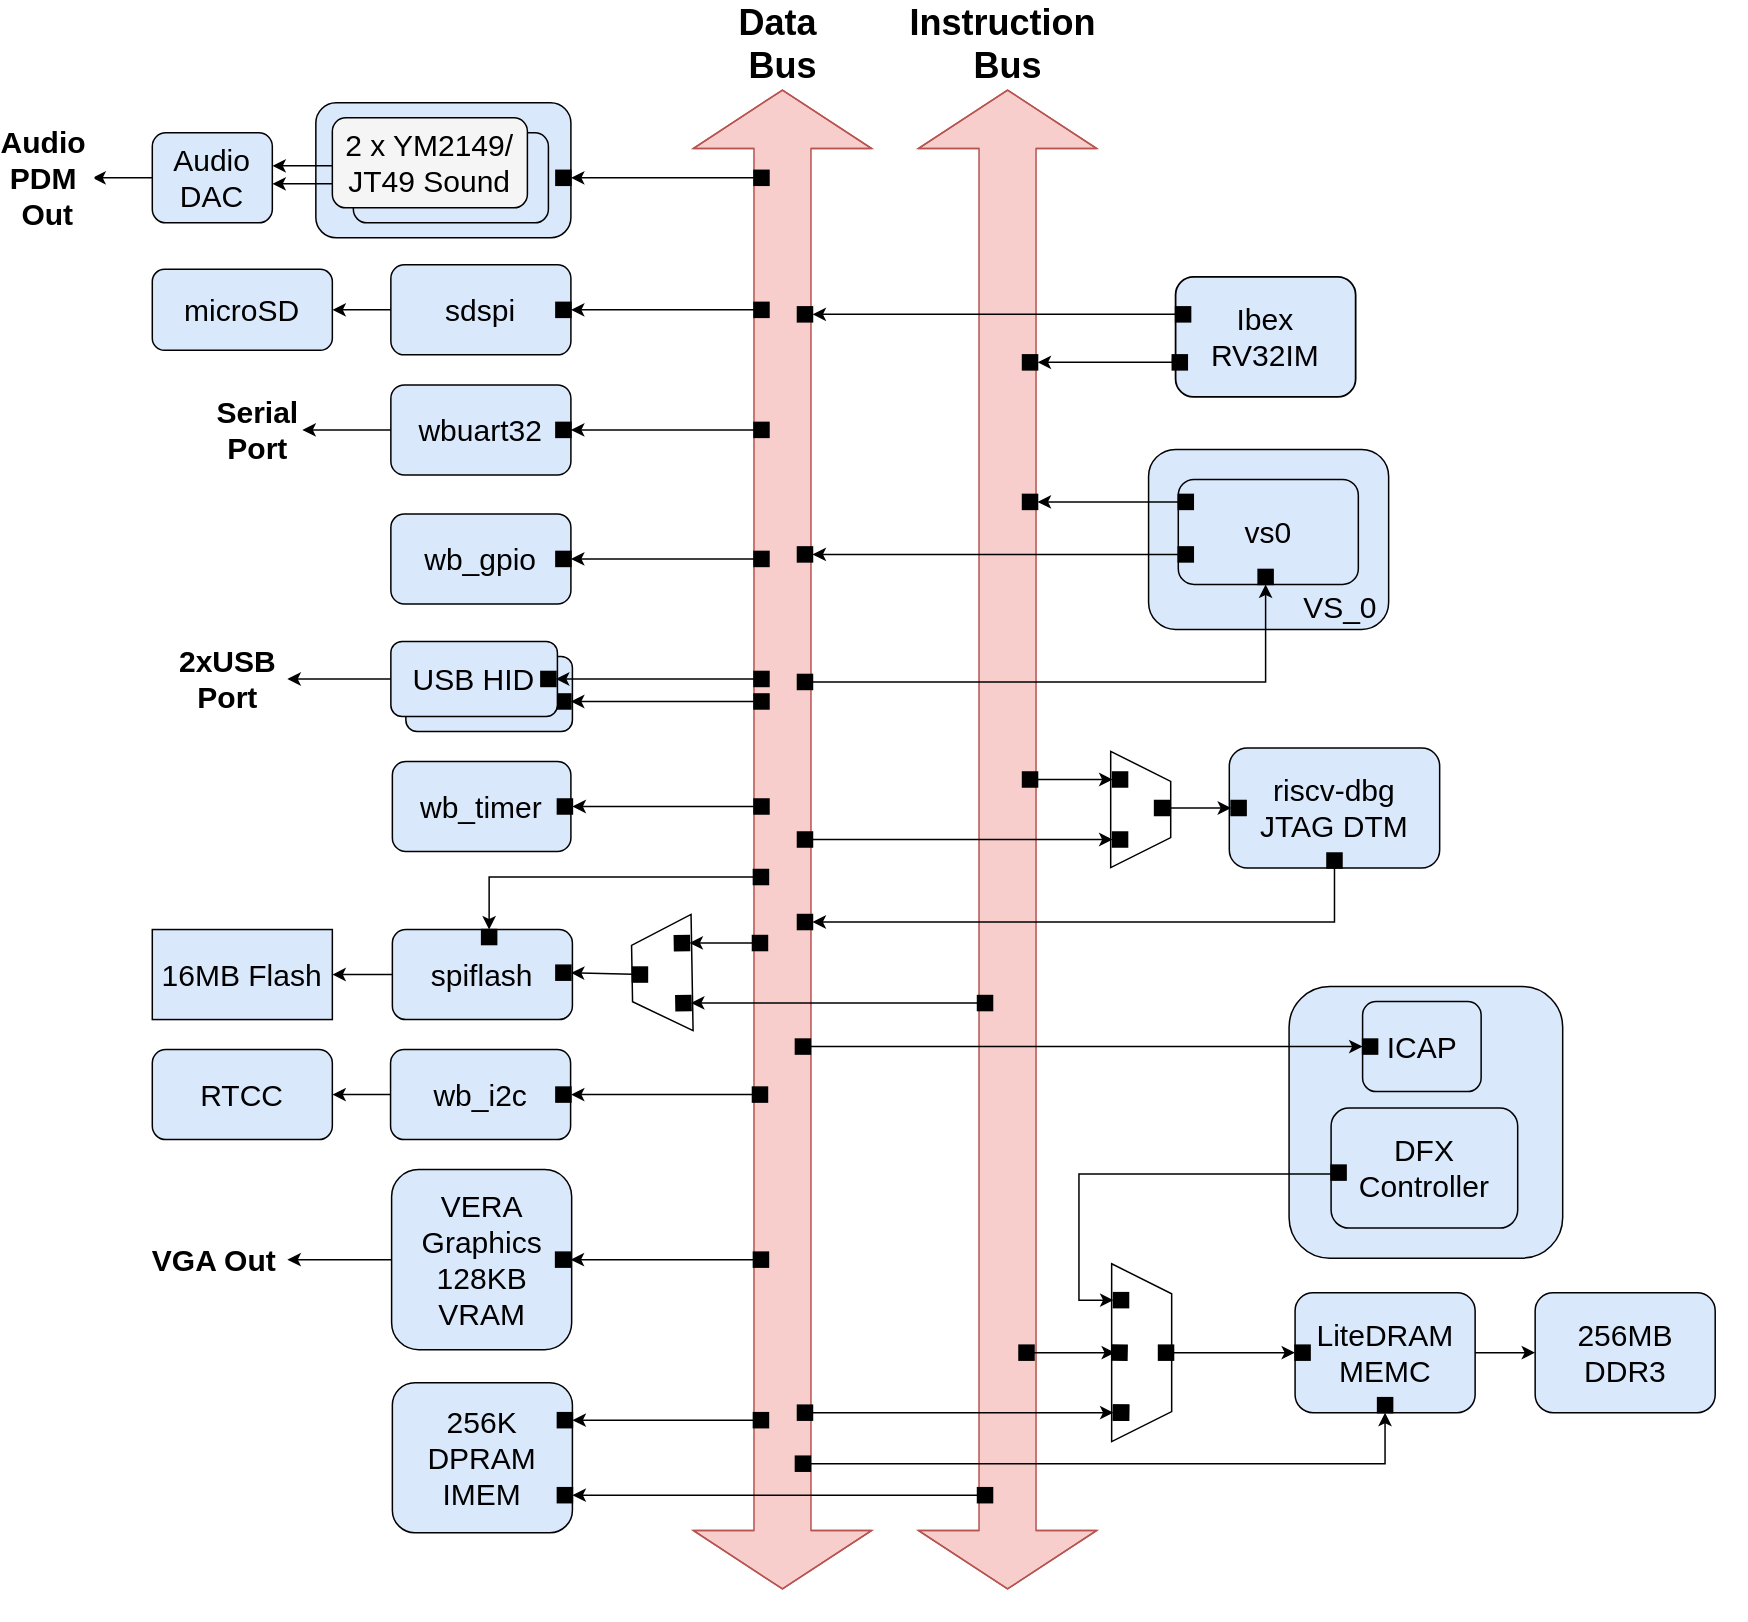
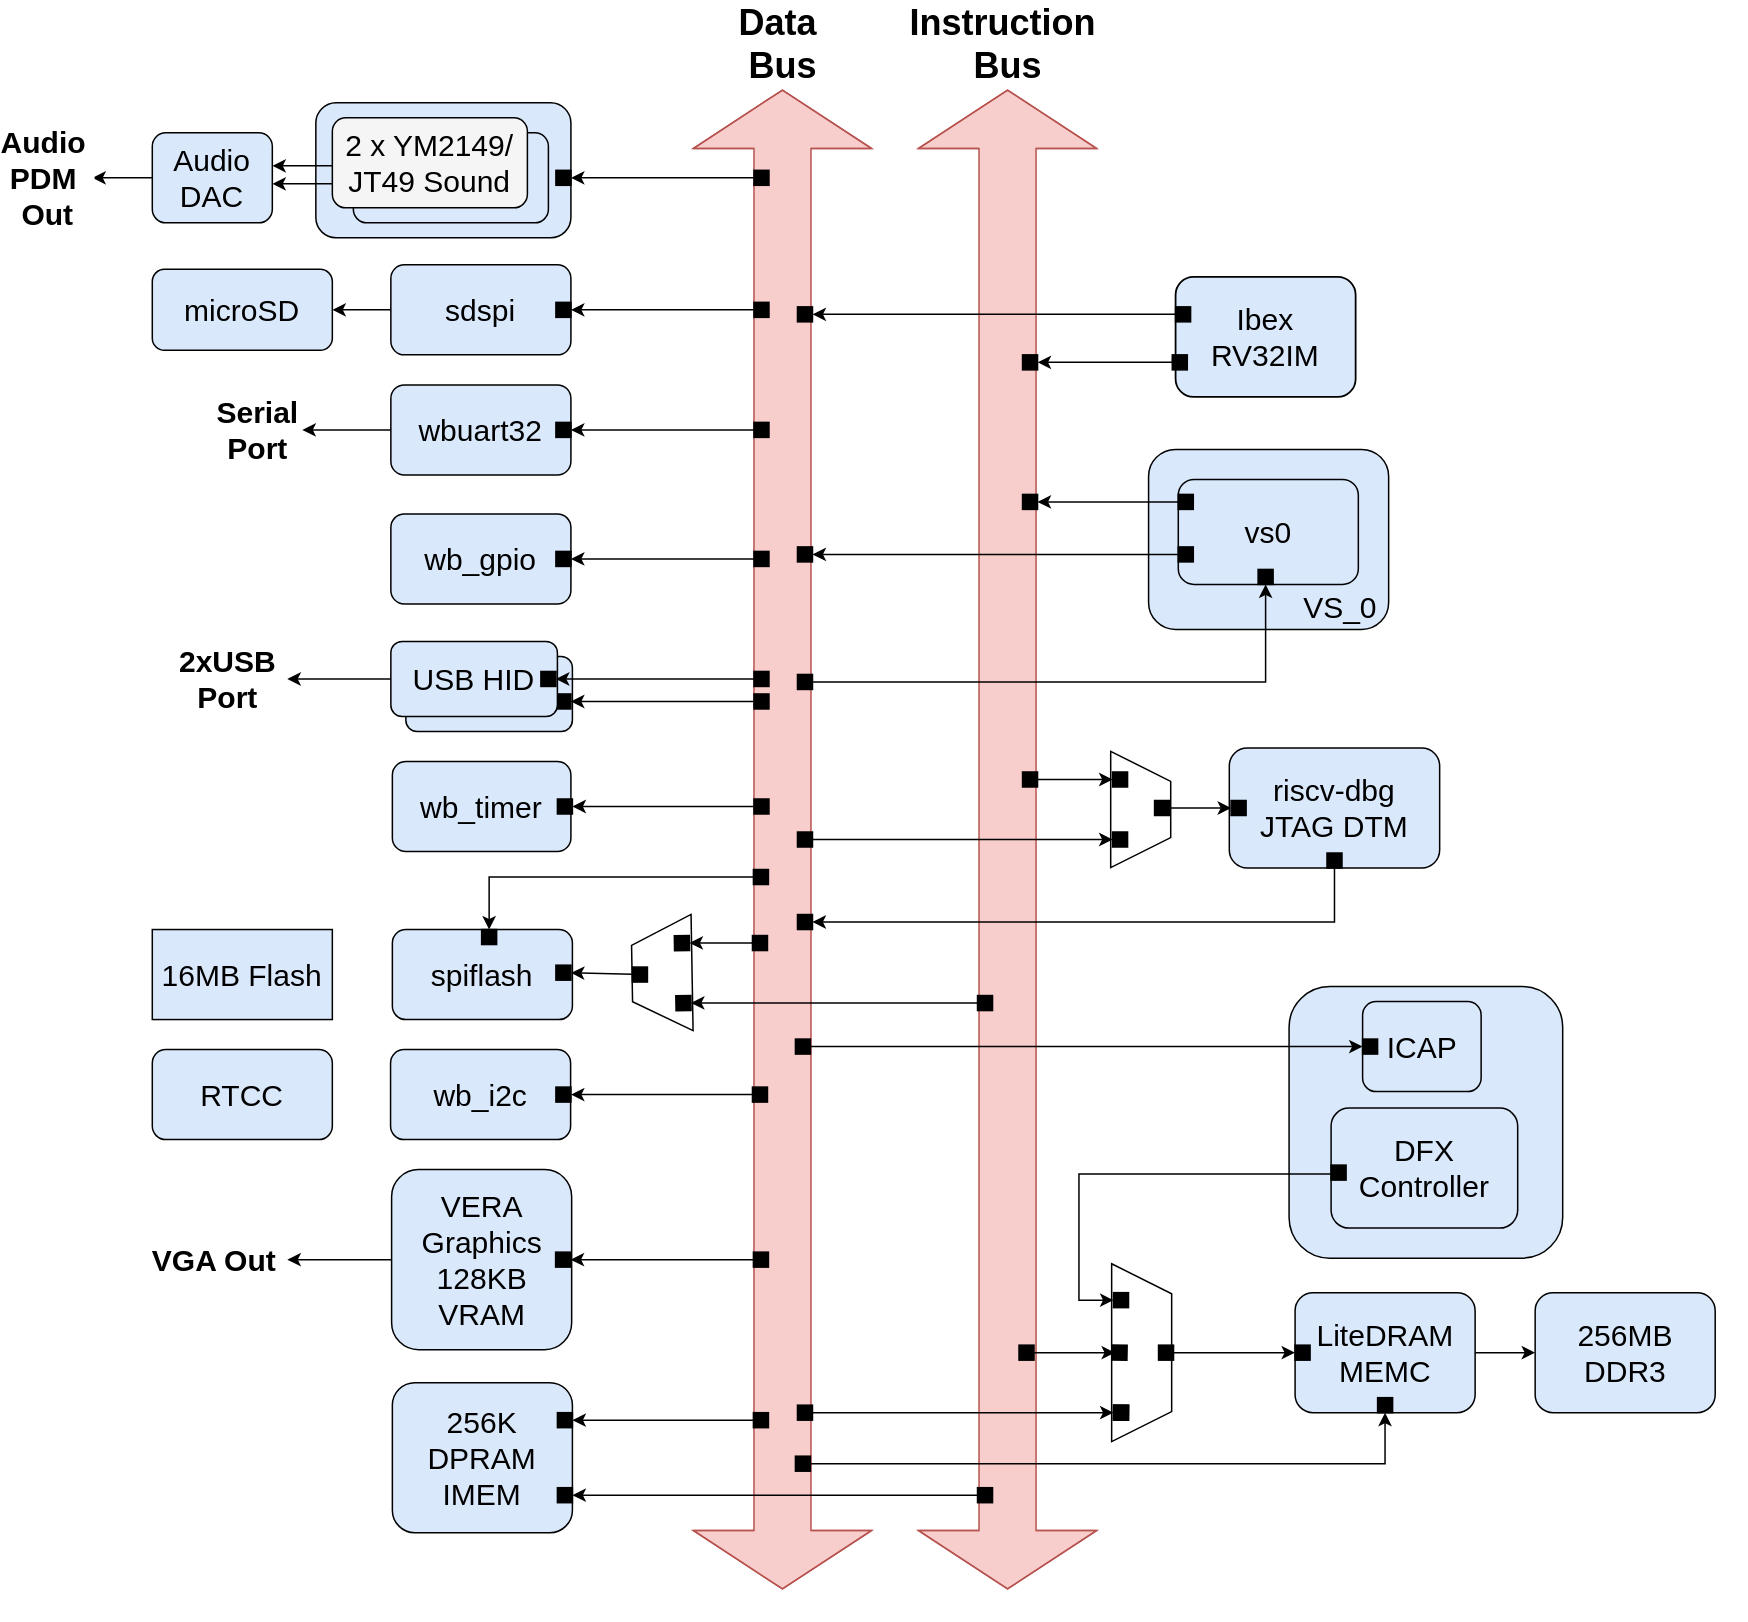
edge "spiflash" -> "16MB Flash": removed
edge "wb_i2c" -> "RTCC": removed
